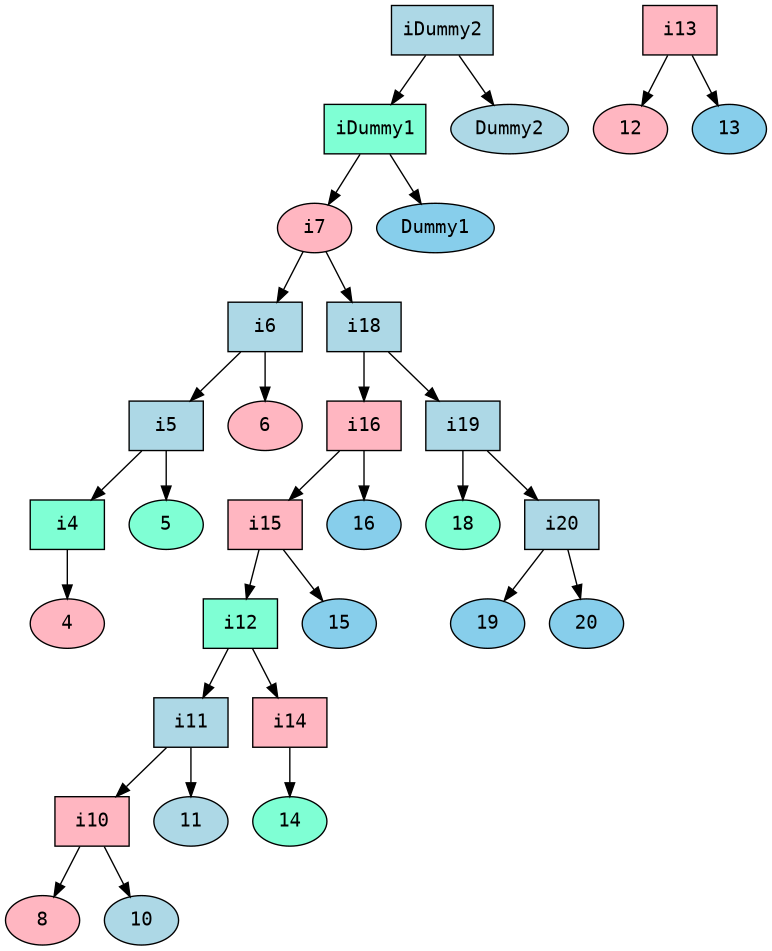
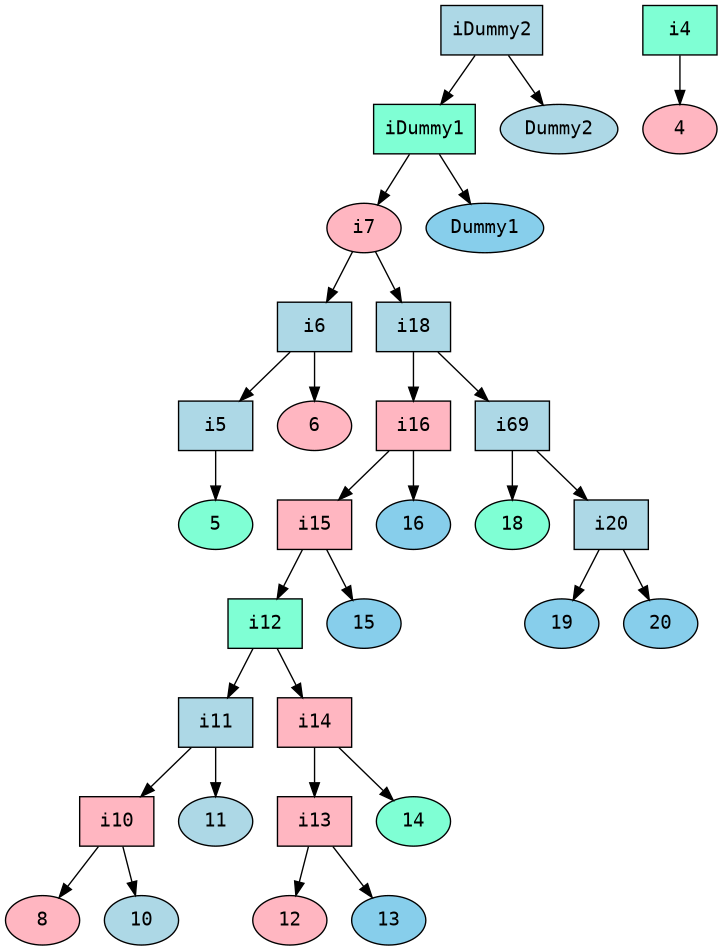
node "i19": label "i19" -> "i69"
edge "i5" -> "i4": removed
edge "i14" -> "i13": added
